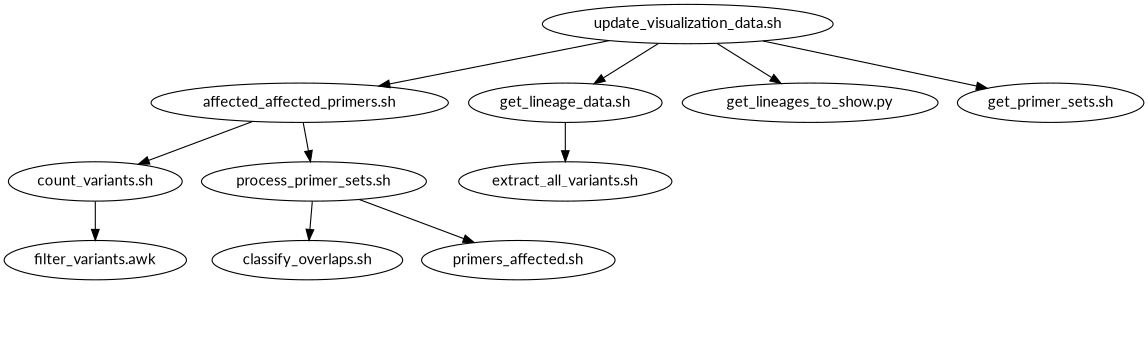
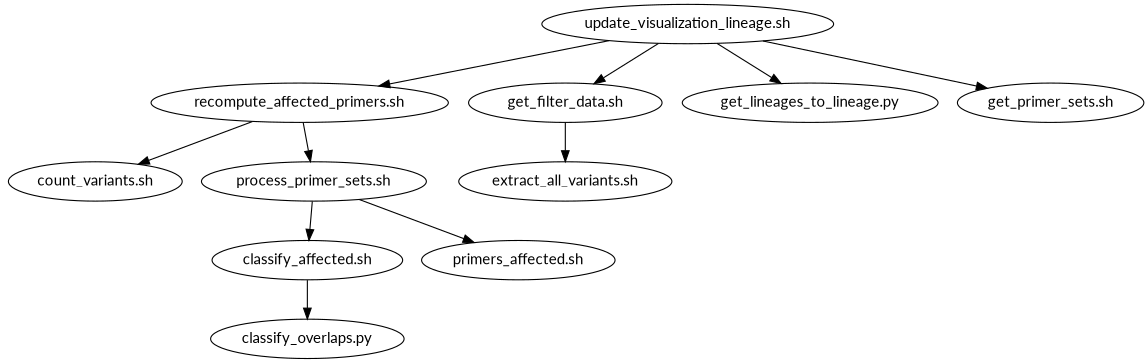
node "update_visualization_data.sh": label "update_visualization_data.sh" -> "update_visualization_lineage.sh"
node "affected_affected_primers.sh": label "affected_affected_primers.sh" -> "recompute_affected_primers.sh"
node "get_lineage_data.sh": label "get_lineage_data.sh" -> "get_filter_data.sh"
node "get_lineages_to_show.py": label "get_lineages_to_show.py" -> "get_lineages_to_lineage.py"
node "filter_variants.awk": removed
node "classify_overlaps.sh": label "classify_overlaps.sh" -> "classify_affected.sh"
node "classify_overlaps.py": added
